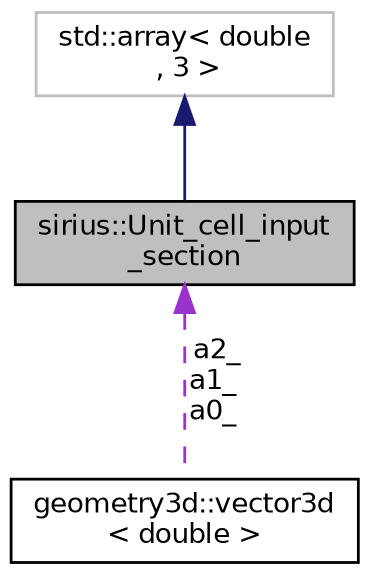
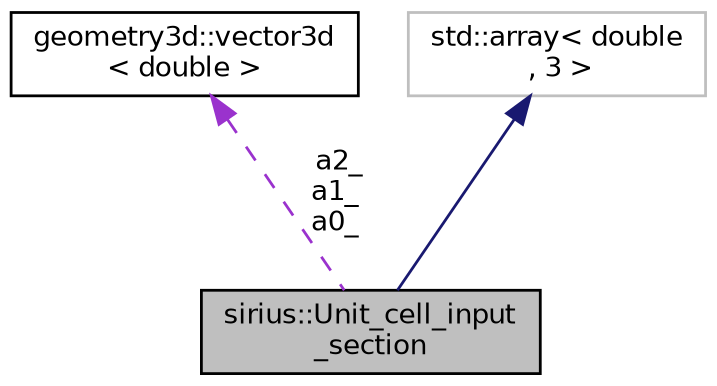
edge "geometry3d::vector3d < double >" -> "sirius::Unit_cell_input _section": reversed
